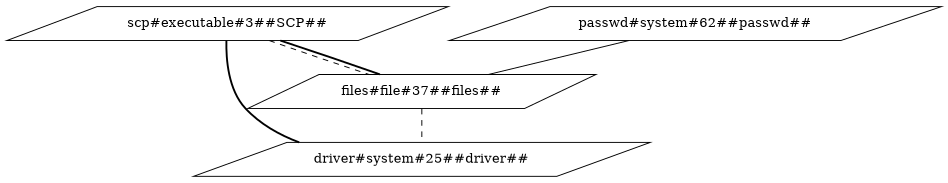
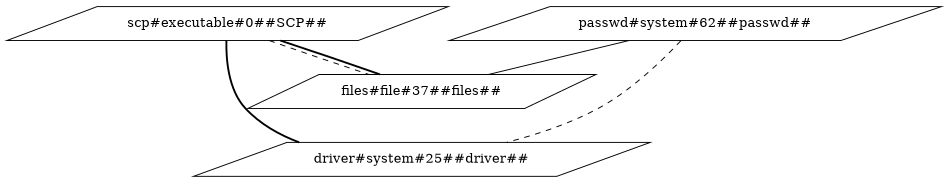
node "scp#executable#3##SCP##": label "scp#executable#3##SCP##" -> "scp#executable#0##SCP##"
edge "files#file#37##files##" -- "driver#system#25##driver##": now "passwd#system#62##passwd##" -- "driver#system#25##driver##"
